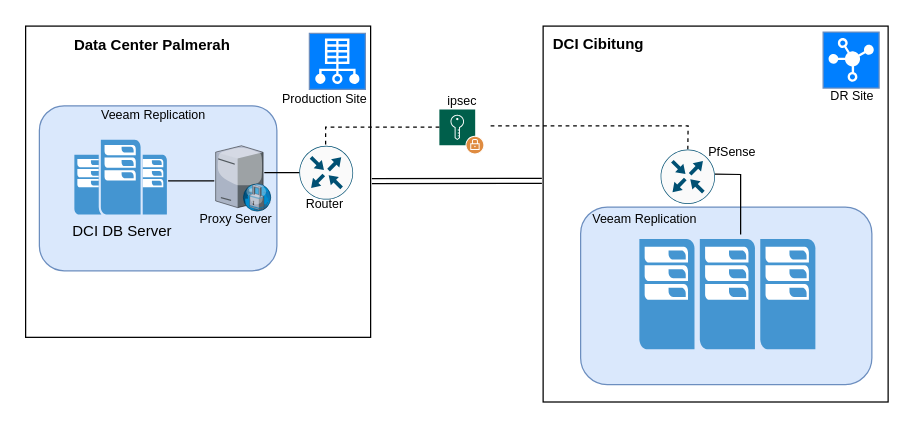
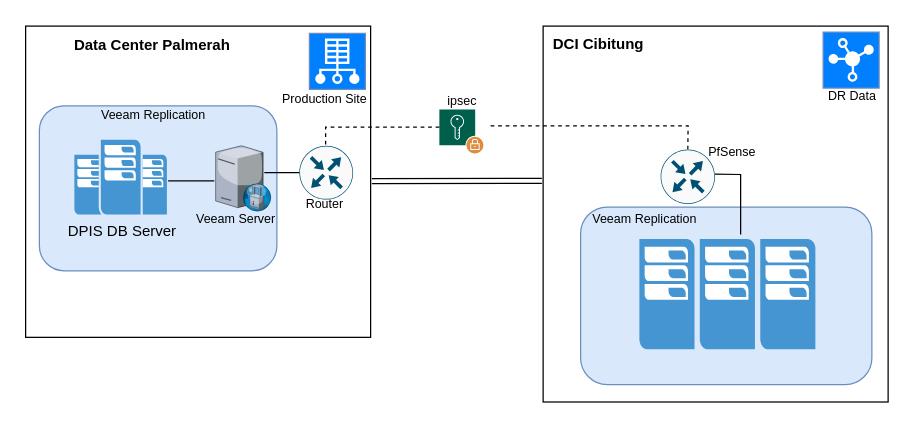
node "DR Site": label "DR Site" -> "DR Data"
node "Proxy Server": label "Proxy Server" -> "Veeam Server"
node "DCI DB Server": label "DCI DB Server" -> "DPIS DB Server"
